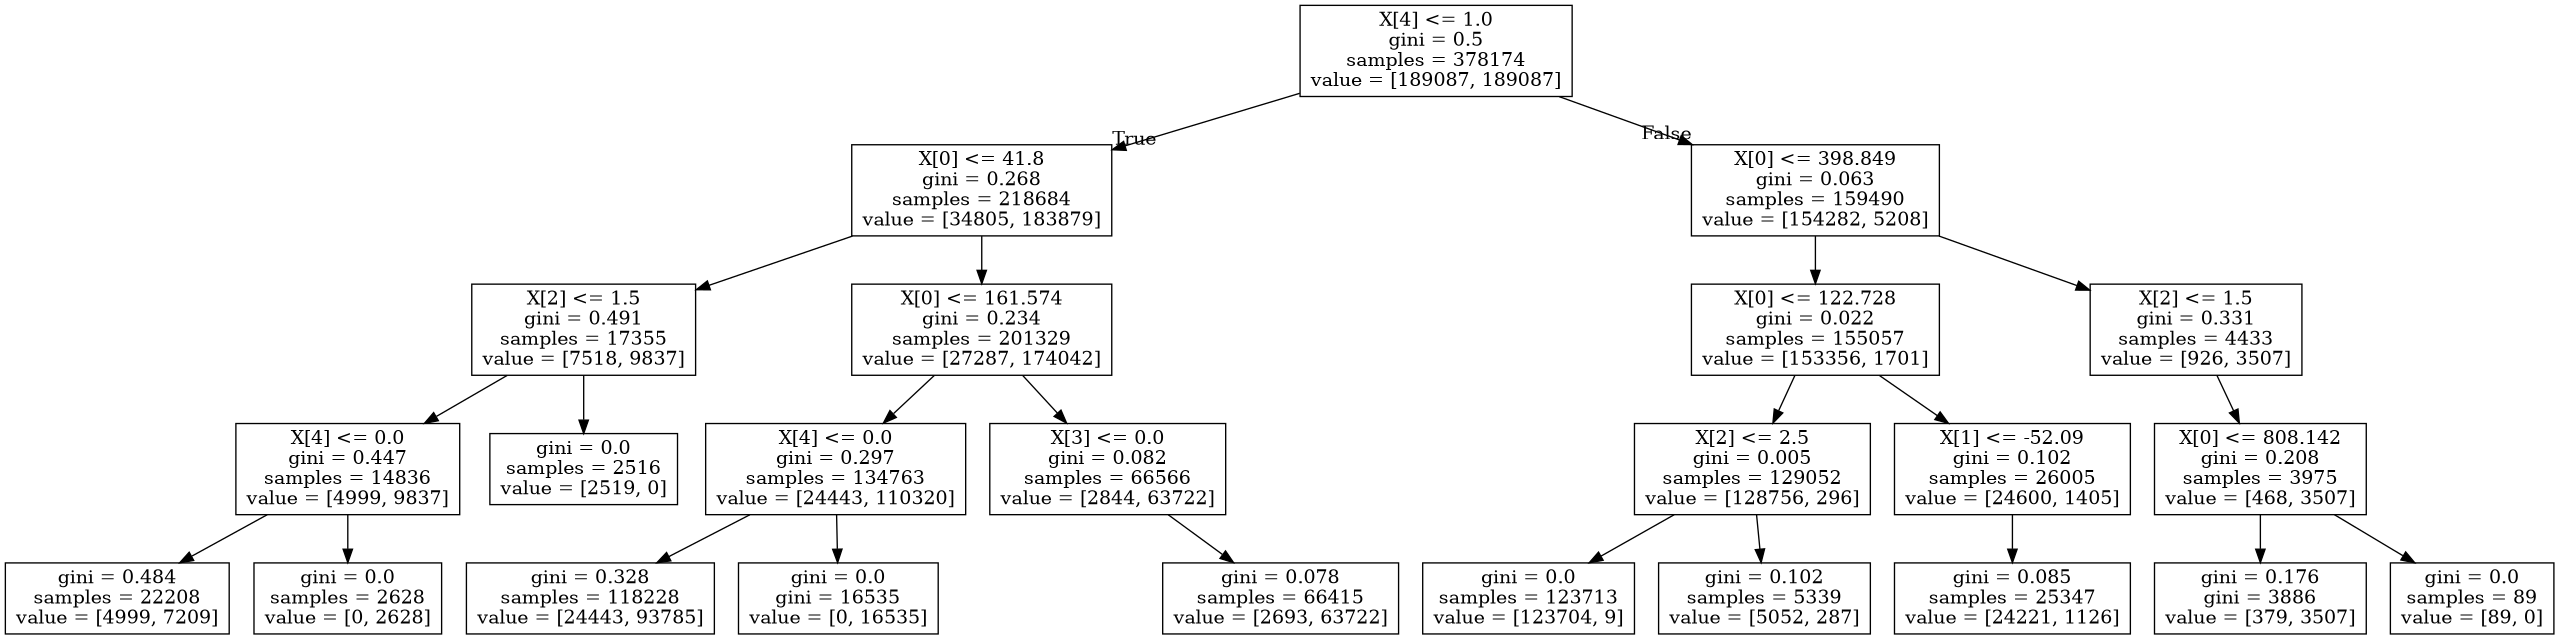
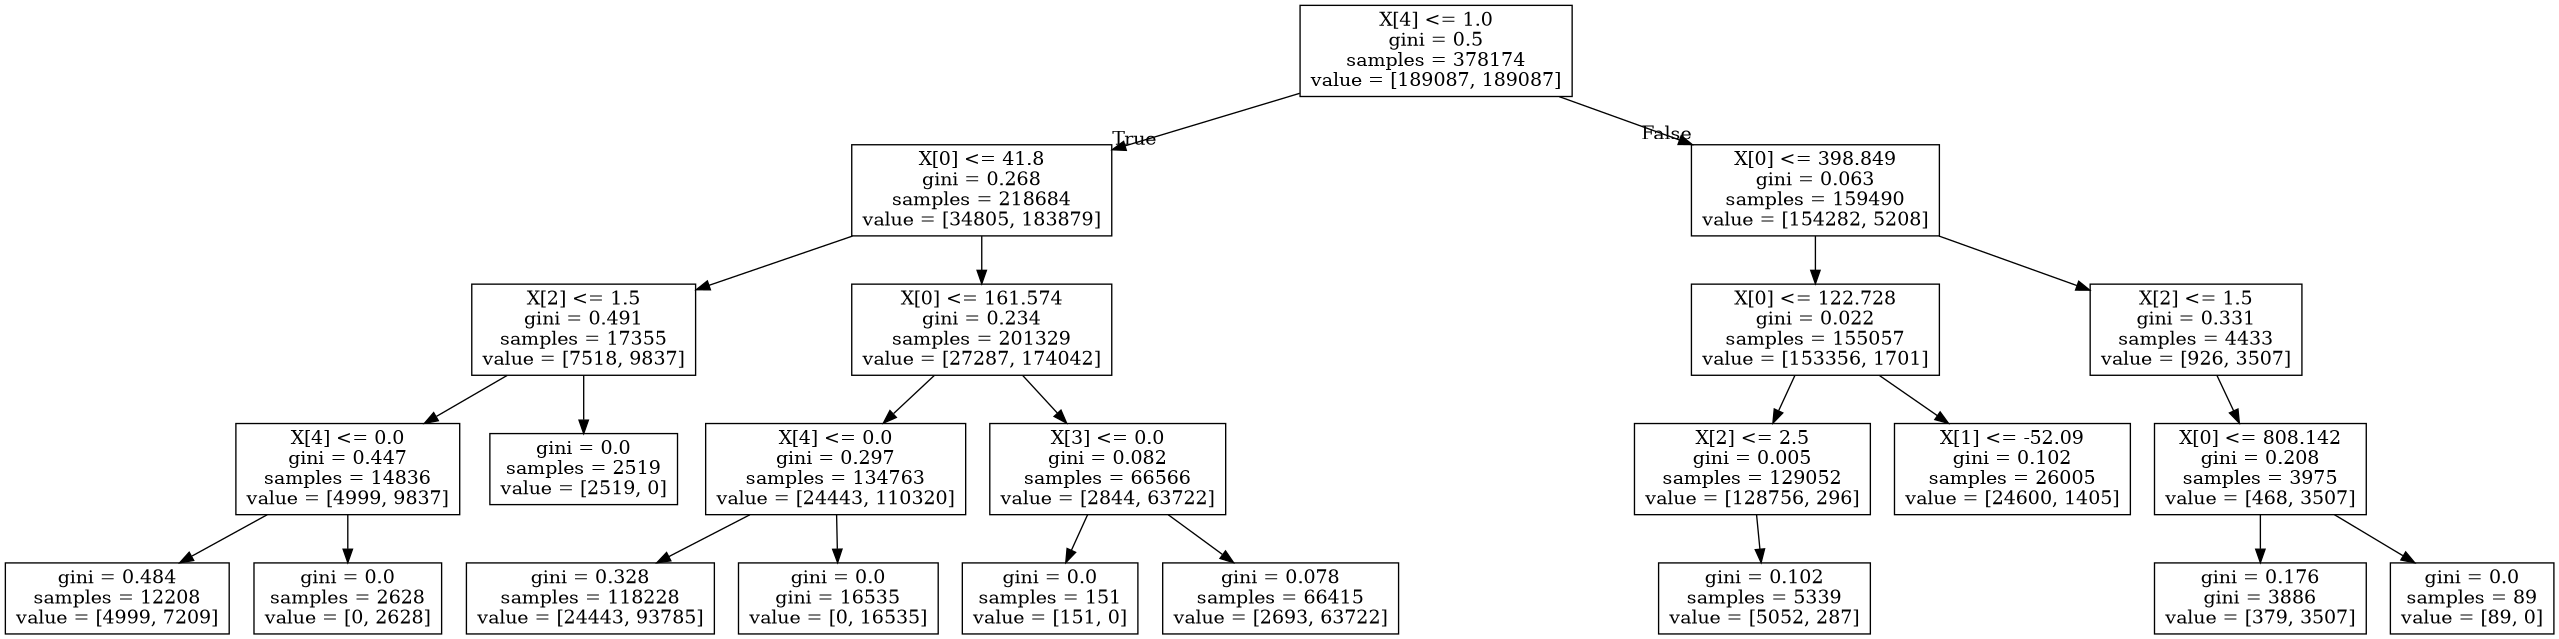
node "gini = 0.0 samples = 2516 value = [2519, 0]": label "gini = 0.0 samples = 2516 value = [2519, 0]" -> "gini = 0.0 samples = 2519 value = [2519, 0]"
node "gini = 0.484 samples = 22208 value = [4999, 7209]": label "gini = 0.484 samples = 22208 value = [4999, 7209]" -> "gini = 0.484 samples = 12208 value = [4999, 7209]"
node "gini = 0.0 samples = 151 value = [151, 0]": added
node "gini = 0.0 samples = 123713 value = [123704, 9]": removed
node "gini = 0.085 samples = 25347 value = [24221, 1126]": removed
